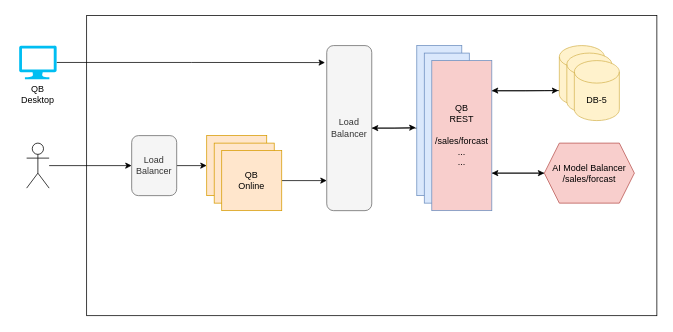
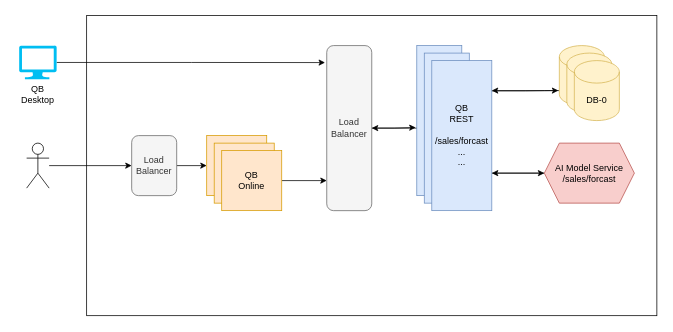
node "DB-5": label "DB-5" -> "DB-0"
node "QB REST /sales/forcast ... ...": fillcolor #f8cecc -> #dae8fc
node "AI Model Balancer /sales/forcast": label "AI Model Balancer /sales/forcast" -> "AI Model Service /sales/forcast"
